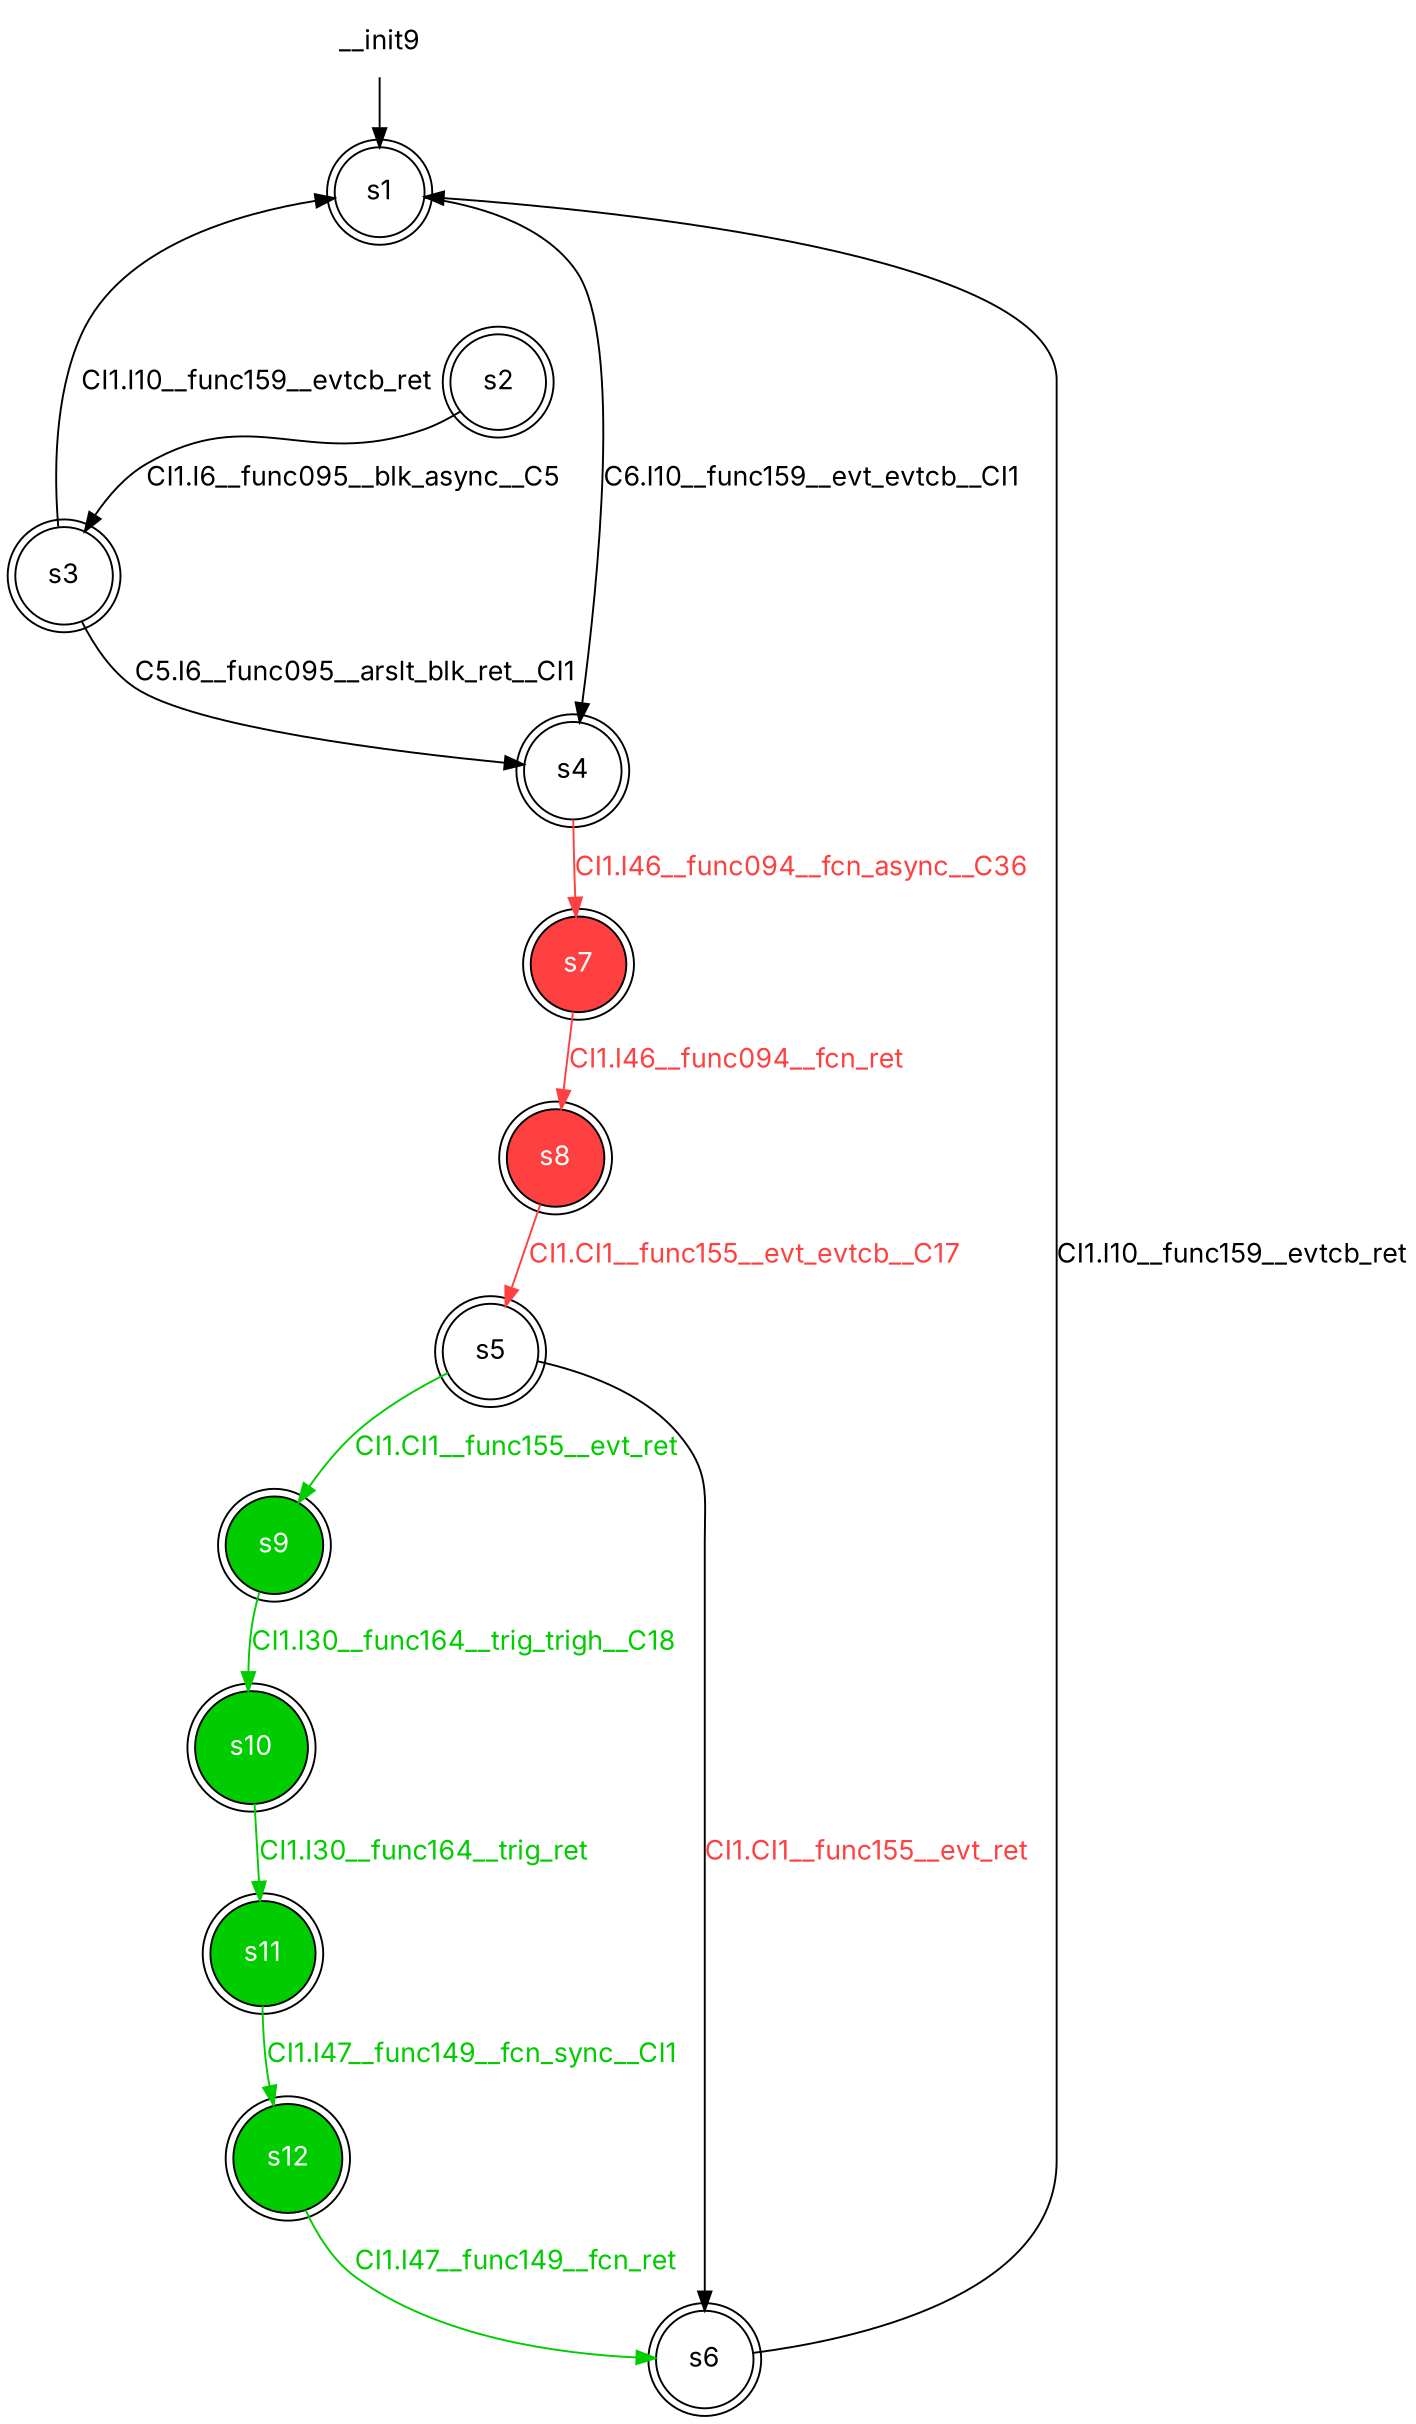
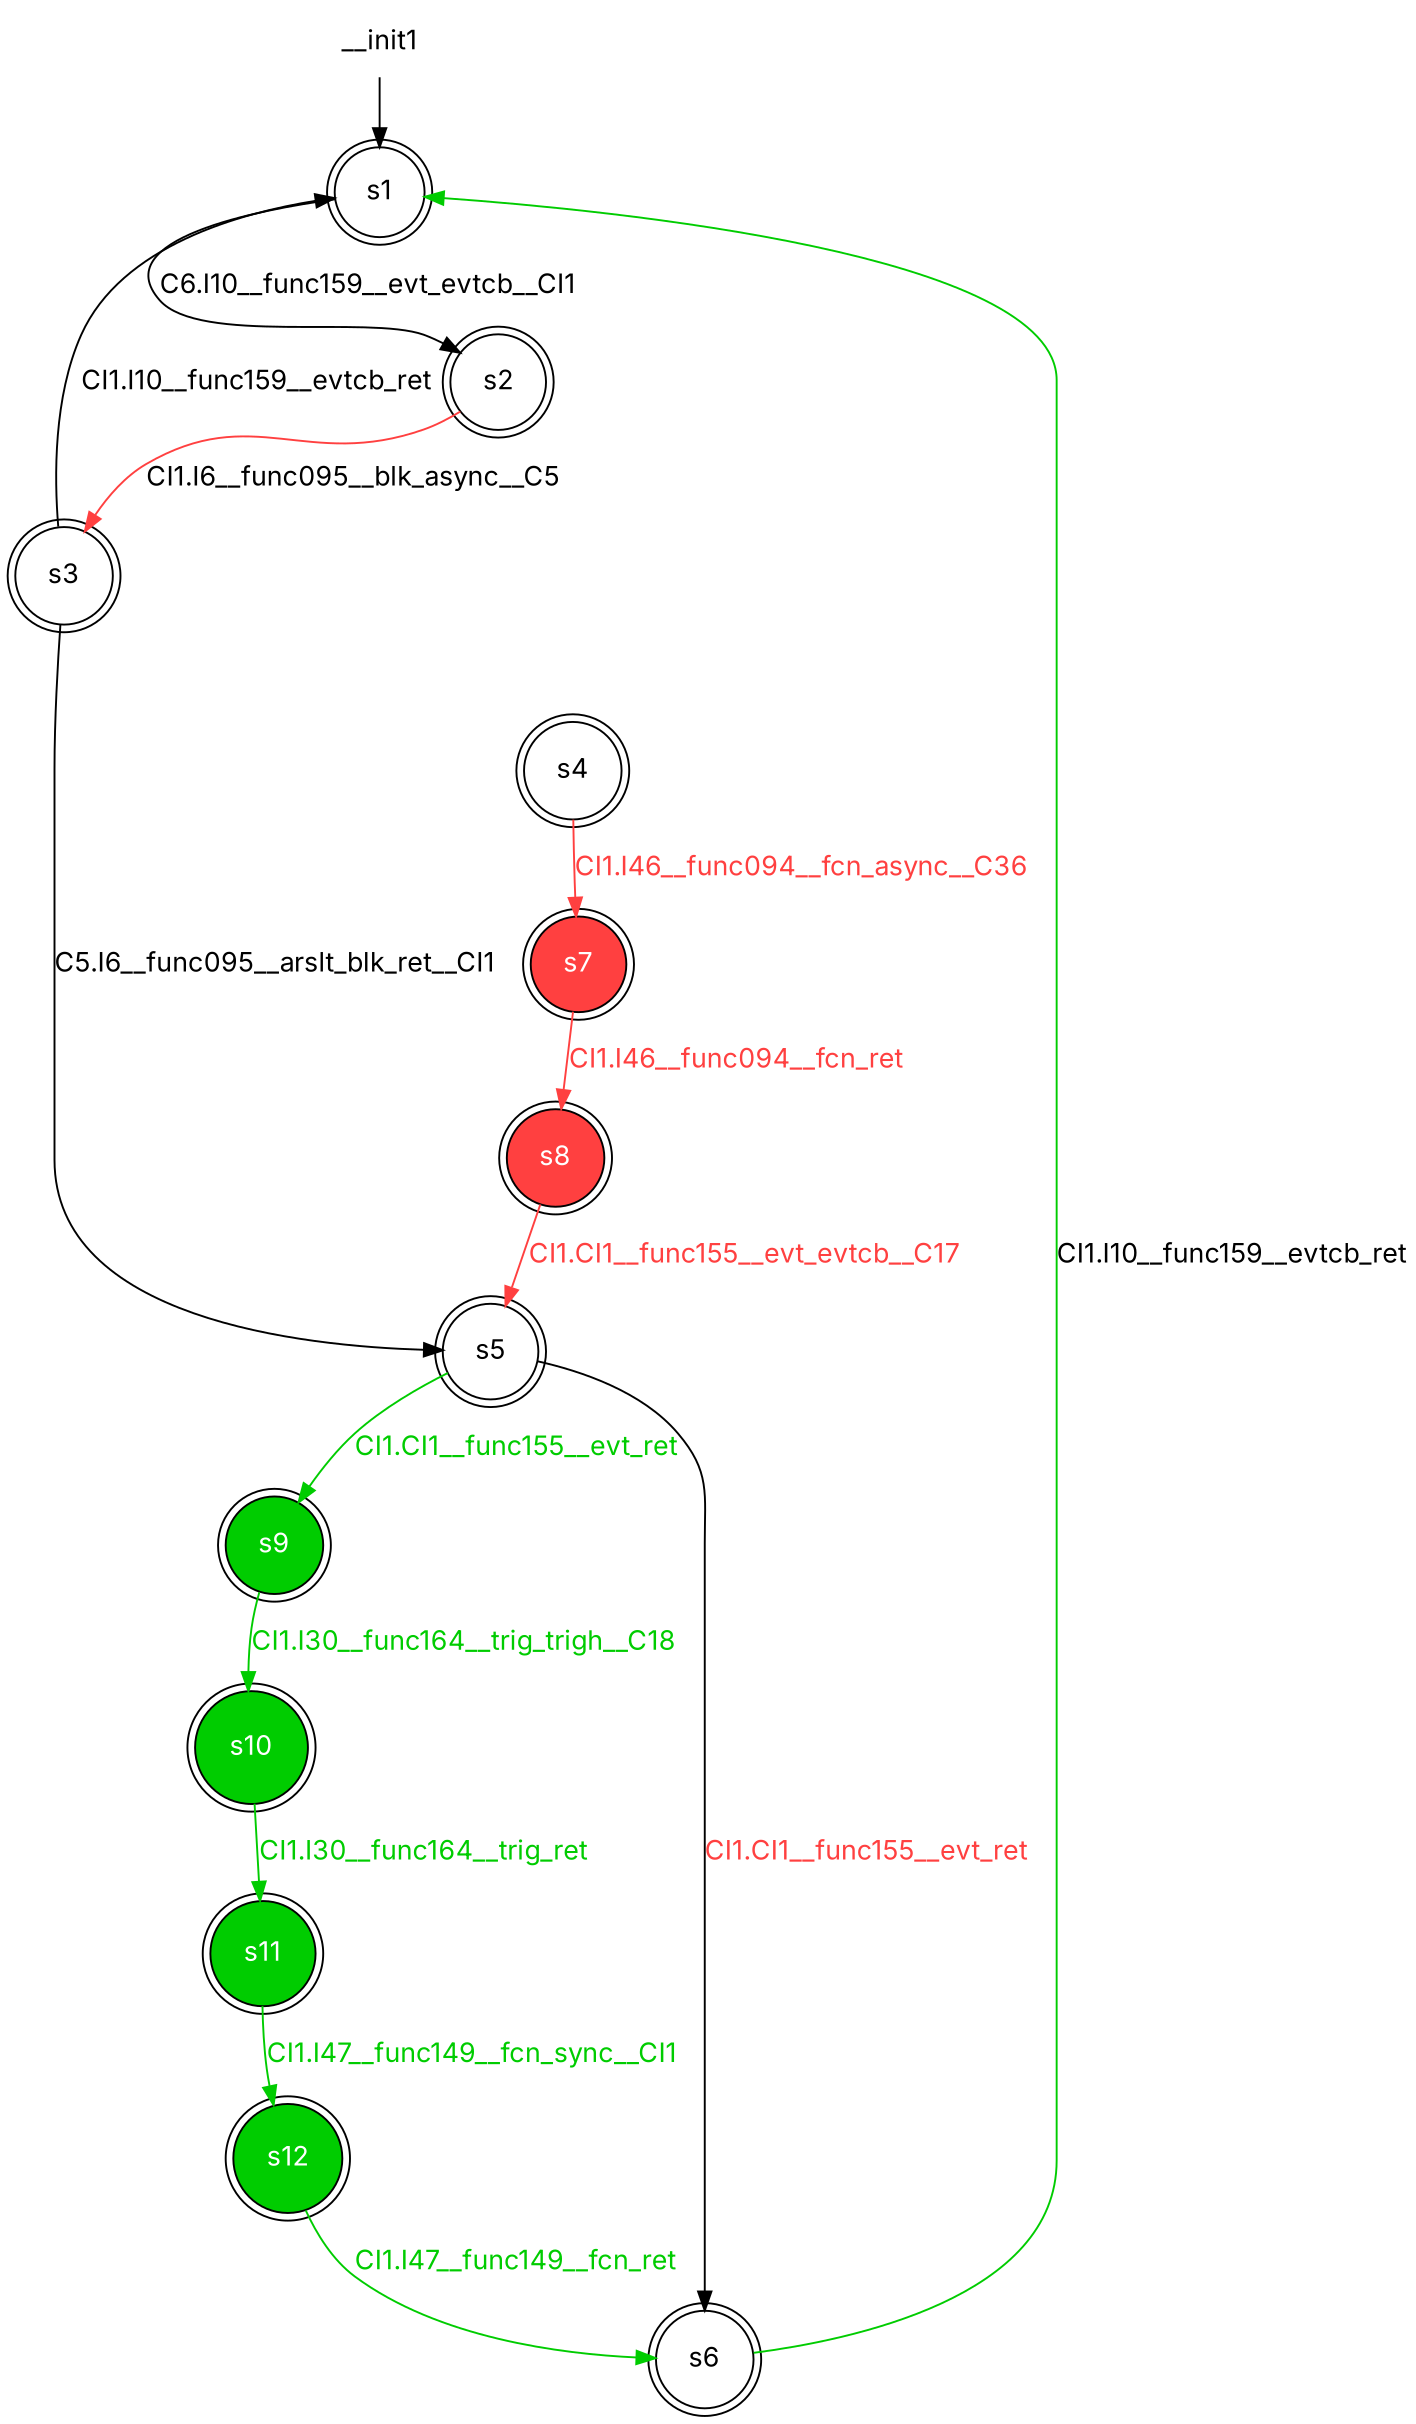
node "__init9": label "__init9" -> "__init1"
edge "s1" -> "s4": now "s1" -> "s2"
edge "s2" -> "s3": color black -> #ff4040
edge "s3" -> "s4": now "s3" -> "s5"
edge "s6" -> "s1": color black -> #00cc00
